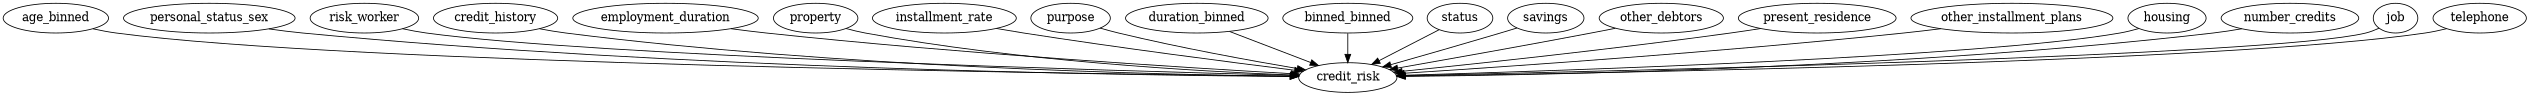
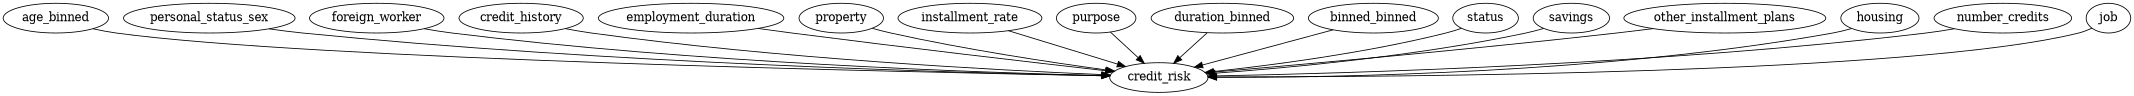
node "risk_worker": label "risk_worker" -> "foreign_worker"
node "other_debtors": removed
node "present_residence": removed
node "telephone": removed
